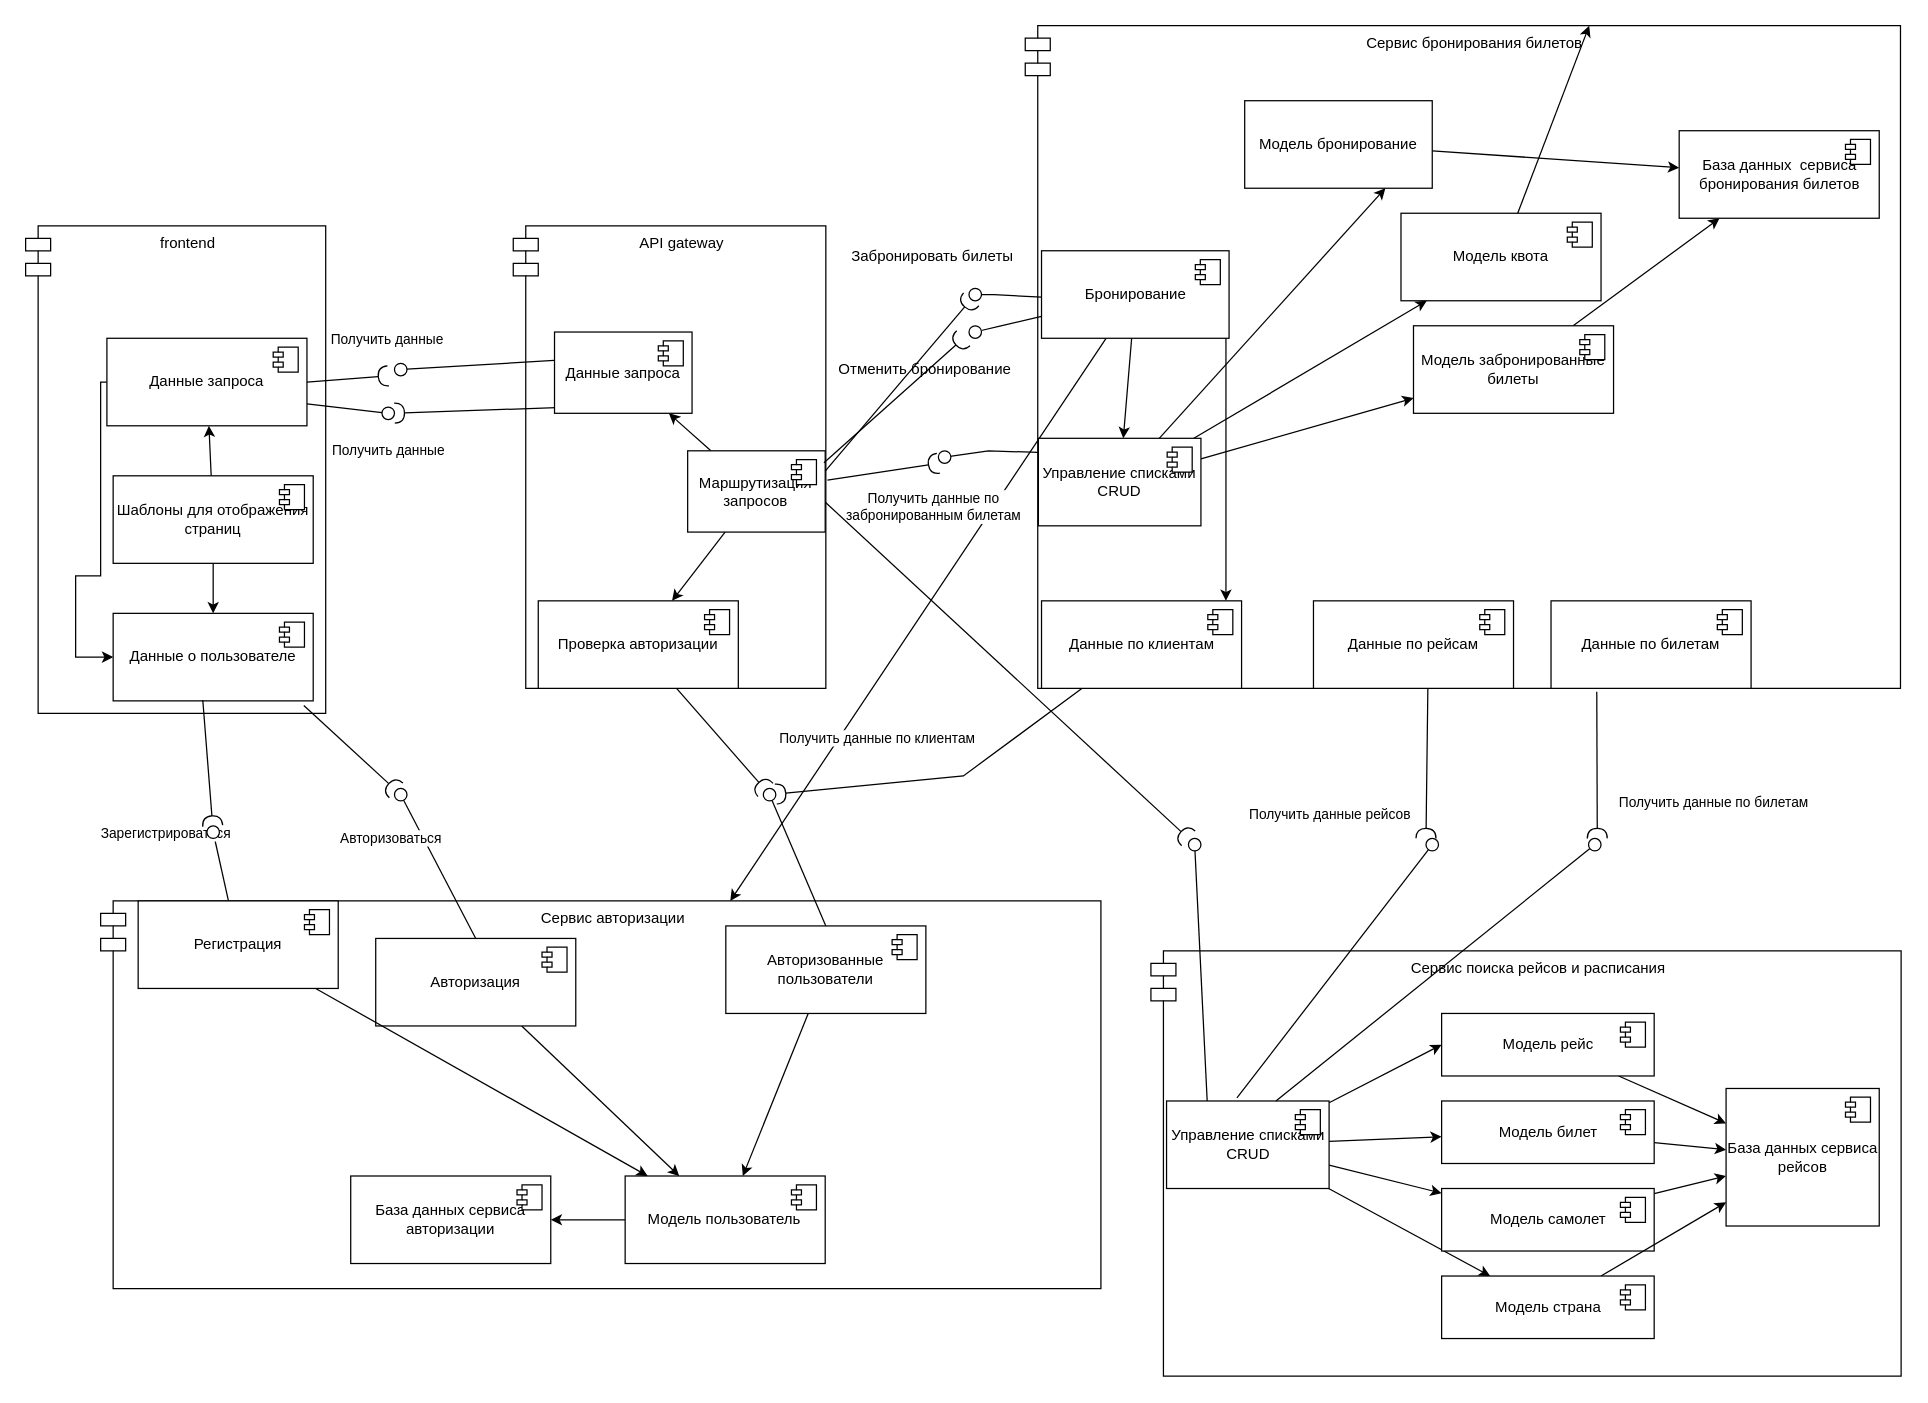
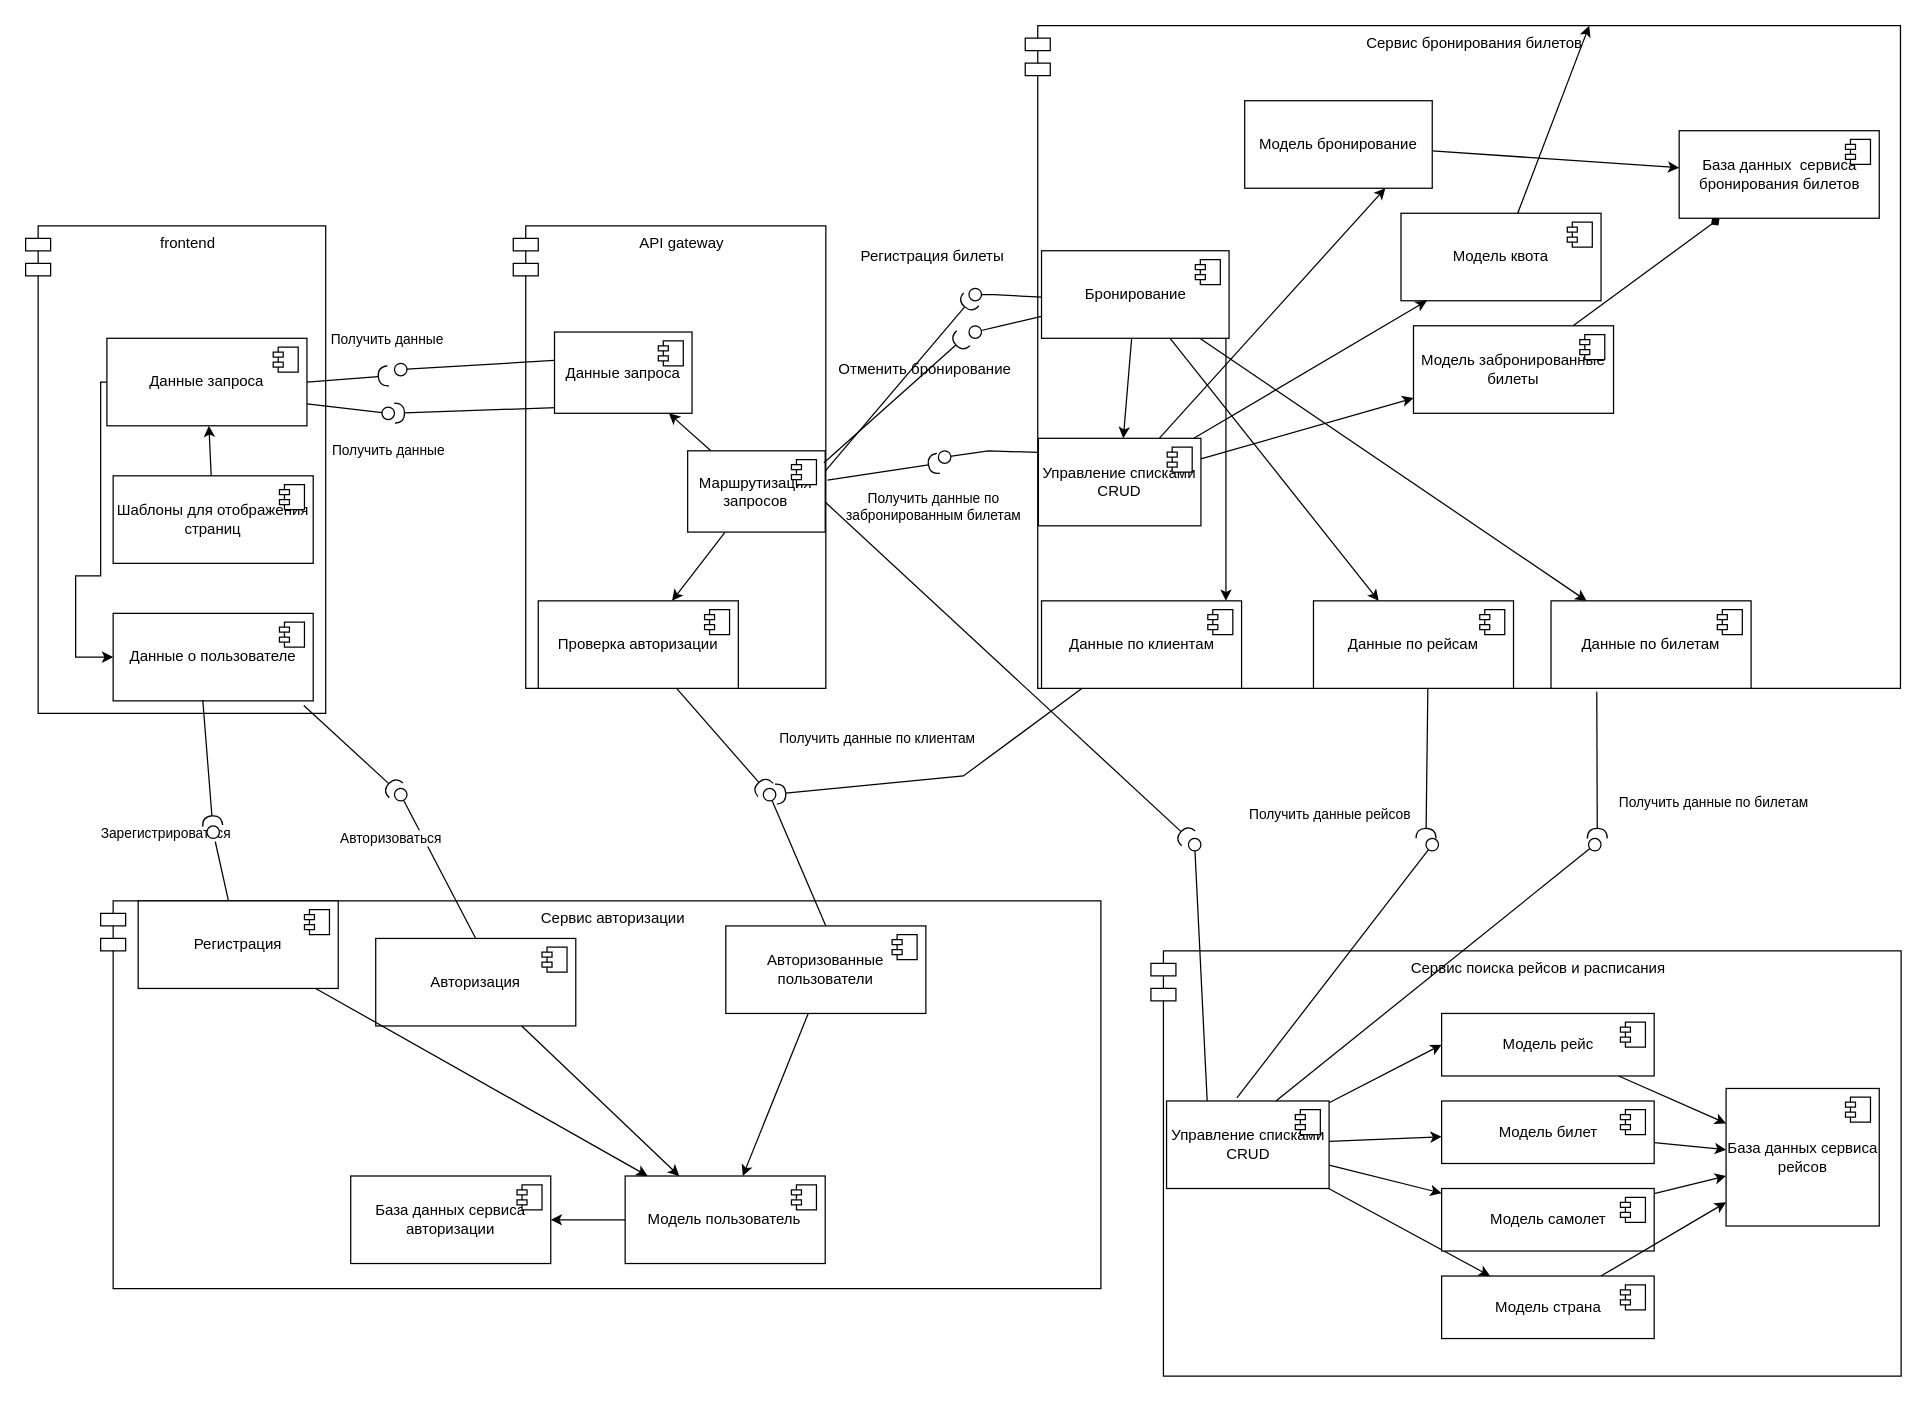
edge "Модель забронированные билеты" -> "База данных сервиса бронирования билетов": arrowhead classic -> diamond
node "Забронировать билеты": label "Забронировать билеты" -> "Регистрация билеты"
edge "Бронирование" -> "Данные по билетам": added
edge "Шаблоны для отображения страниц" -> "Данные о пользователе": removed
edge "Бронирование" -> "Сервис авторизации": now "Бронирование" -> "Данные по рейсам"
